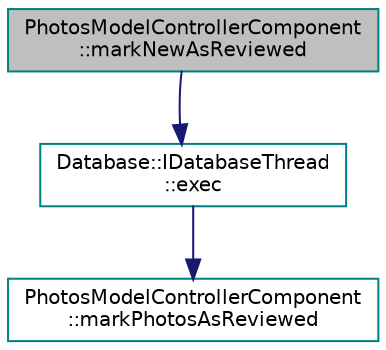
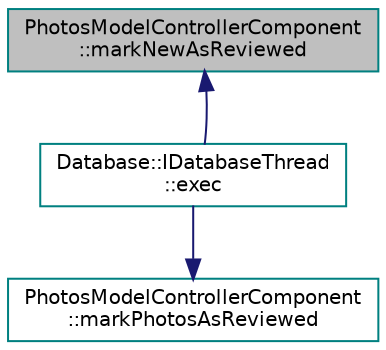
edge "PhotosModelControllerComponent ::markNewAsReviewed" -> "Database::IDatabaseThread ::exec": reversed
